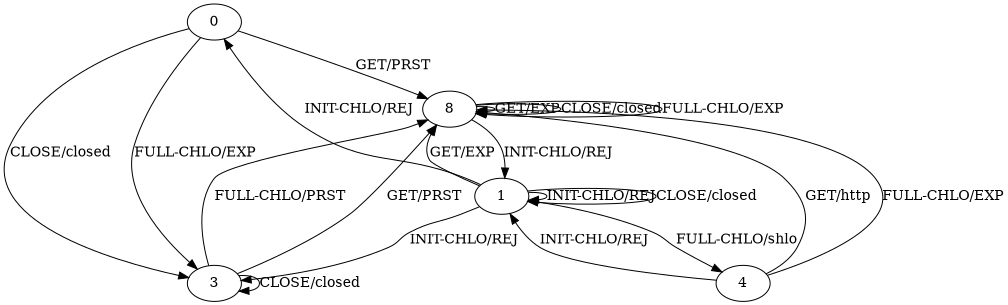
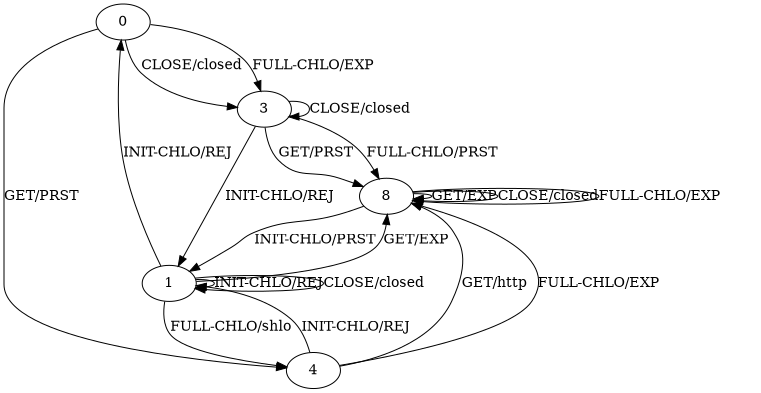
edge "0" -> "8": now "0" -> "4"
edge "8" -> "1": label "INIT-CHLO/REJ" -> "INIT-CHLO/PRST"
edge "1" -> "3": reversed
